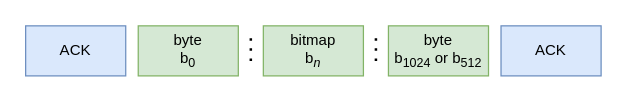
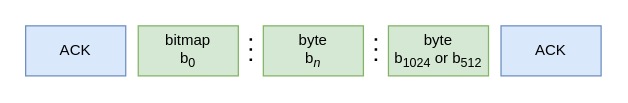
node "byte b0": label "byte b0" -> "bitmap b0"
node "bitmap bn": label "bitmap bn" -> "byte bn"
